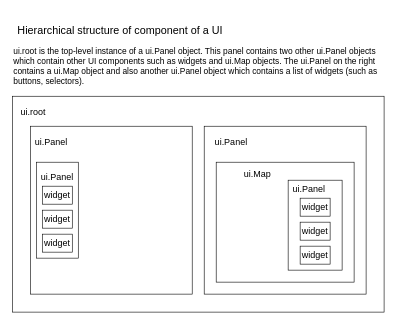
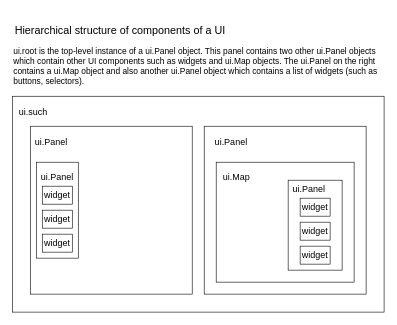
node "Hierarchical structure of component of a UI": label "Hierarchical structure of component of a UI" -> "Hierarchical structure of components of a UI"
node "ui.root": label "ui.root" -> "ui.such"
node "ui.Map": moved (258, 174) -> (237, 177)
